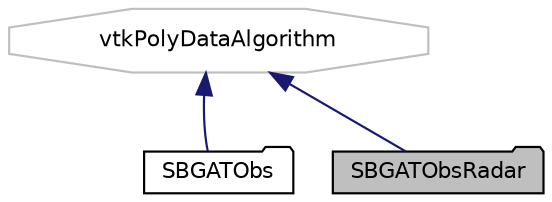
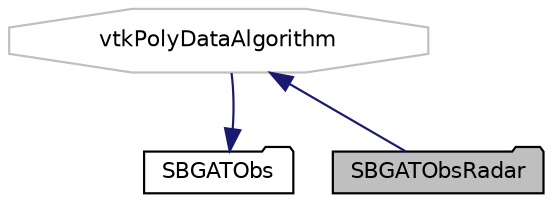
edge "SBGATObs" -> "vtkPolyDataAlgorithm": reversed
